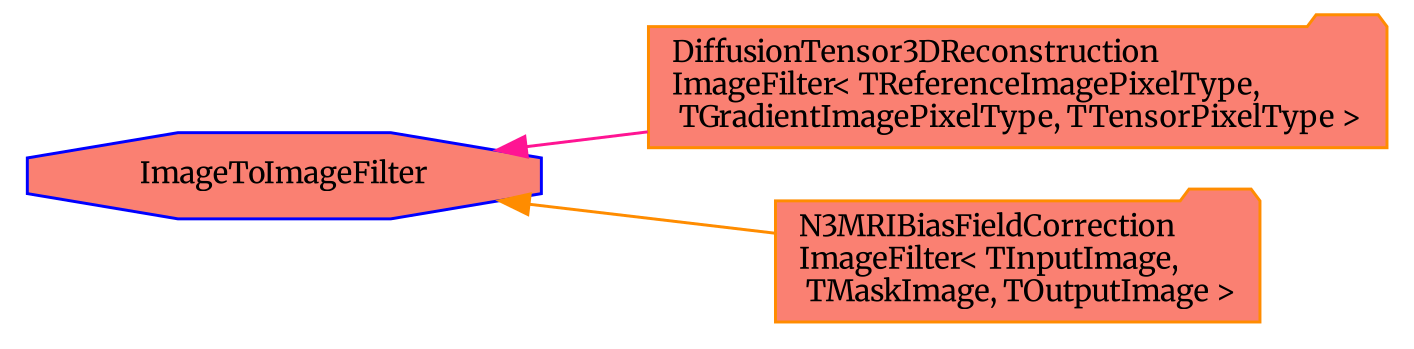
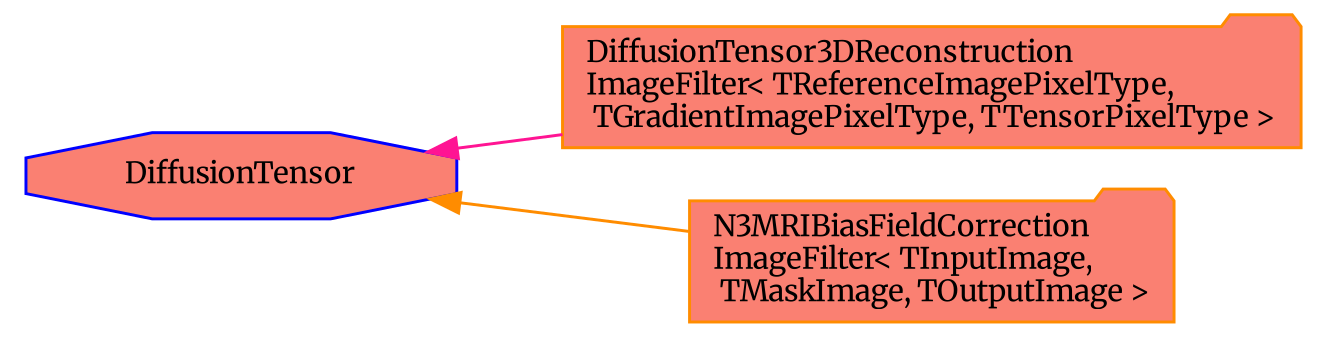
node "ImageToImageFilter": label "ImageToImageFilter" -> "DiffusionTensor"
